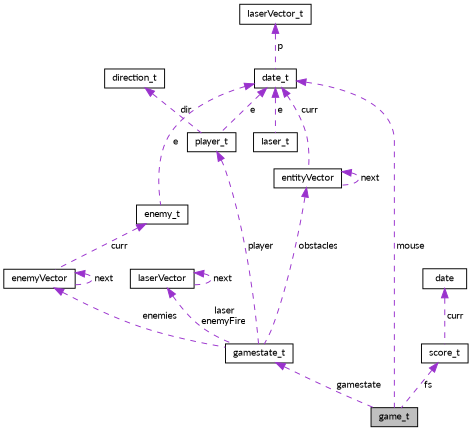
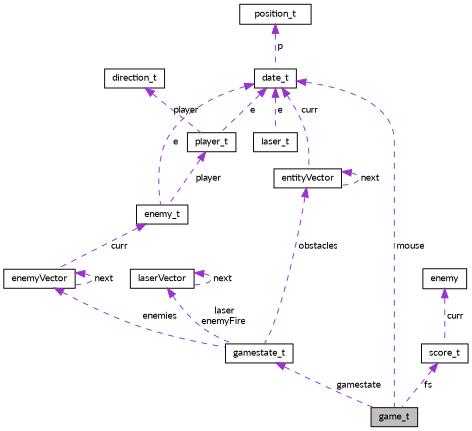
node "laserVector_t": label "laserVector_t" -> "position_t"
edge "player_t" -> "direction_t": label " dir" -> " player"
edge "gamestate_t" -> "player_t": now "enemy_t" -> "player_t"
node "date": label "date" -> "enemy"
